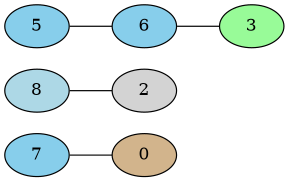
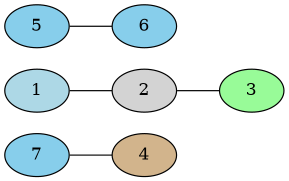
edge "6" -- "3": now "2" -- "3"
node "8": label "8" -> "1"
node "0": label "0" -> "4"
